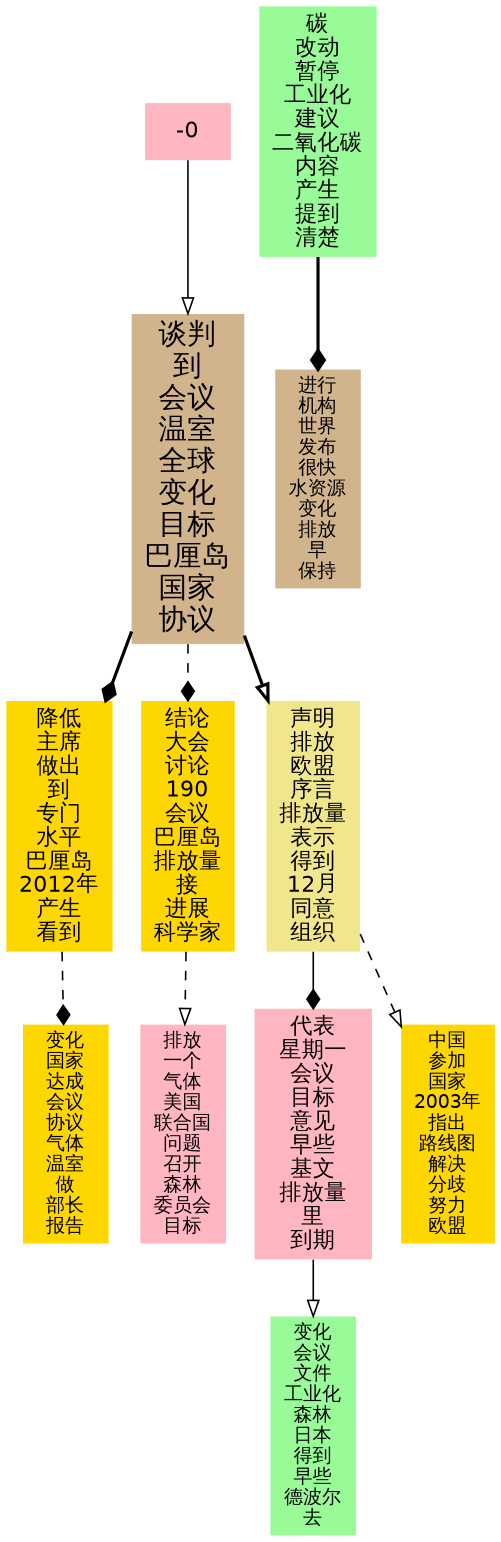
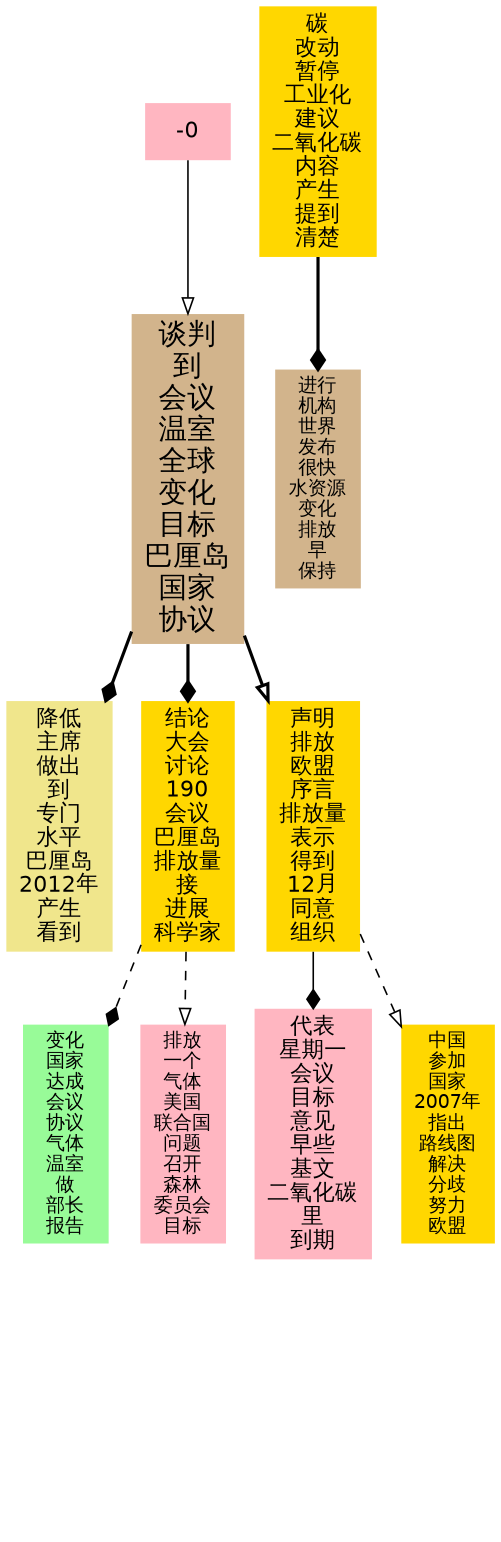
node "碳 改动 暂停 工业化 建议 二氧化碳 内容 产生 提到 清楚": fillcolor palegreen -> gold
edge "谈判 到 会议 温室 全球 变化 目标 巴厘岛 国家 协议" -> "结论 大会 讨论 190 会议 巴厘岛 排放量 接 进展 科学家": style dashed -> bold
node "降低 主席 做出 到 专门 水平 巴厘岛 2012年 产生 看到": fillcolor gold -> khaki
node "声明 排放 欧盟 序言 排放量 表示 得到 12月 同意 组织": fillcolor khaki -> gold
edge "降低 主席 做出 到 专门 水平 巴厘岛 2012年 产生 看到" -> "变化 国家 达成 会议 协议 气体 温室 做 部长 报告": now "结论 大会 讨论 190 会议 巴厘岛 排放量 接 进展 科学家" -> "变化 国家 达成 会议 协议 气体 温室 做 部长 报告"
node "变化 国家 达成 会议 协议 气体 温室 做 部长 报告": fillcolor gold -> palegreen
node "代表 星期一 会议 目标 意见 早些 基文 排放量 里 到期": label "代表 星期一 会议 目标 意见 早些 基文 排放量 里 到期" -> "代表 星期一 会议 目标 意见 早些 基文 二氧化碳 里 到期"
node "中国 参加 国家 2003年 指出 路线图 解决 分歧 努力 欧盟": label "中国 参加 国家 2003年 指出 路线图 解决 分歧 努力 欧盟" -> "中国 参加 国家 2007年 指出 路线图 解决 分歧 努力 欧盟"
node "变化 会议 文件 工业化 森林 日本 得到 早些 德波尔 去": removed
